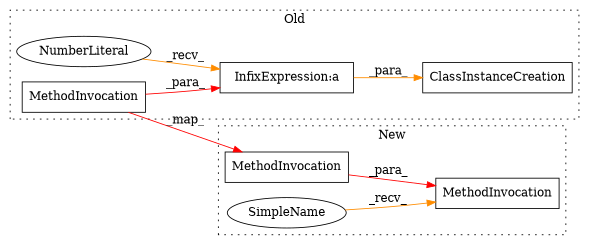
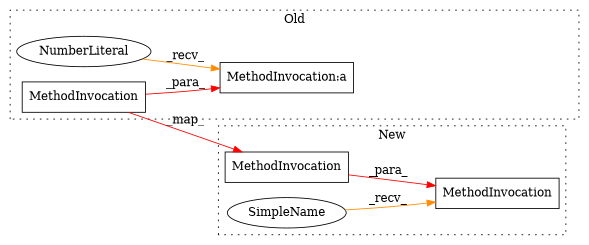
node "InfixExpression:a": label "InfixExpression:a" -> "MethodInvocation:a"
node "ClassInstanceCreation": removed
